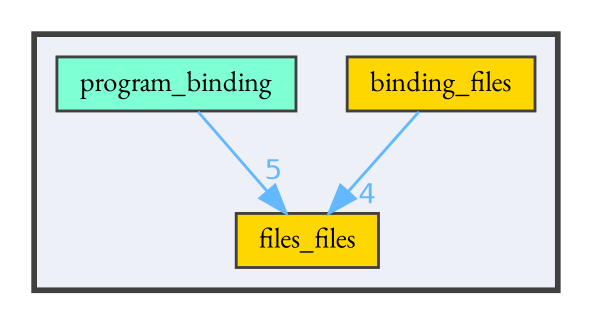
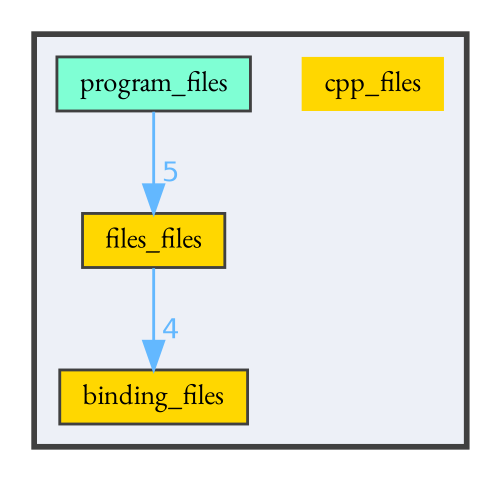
node "program_binding": label "program_binding" -> "program_files"
node "cpp_files": added
edge "binding_files" -> "files_files": reversed
